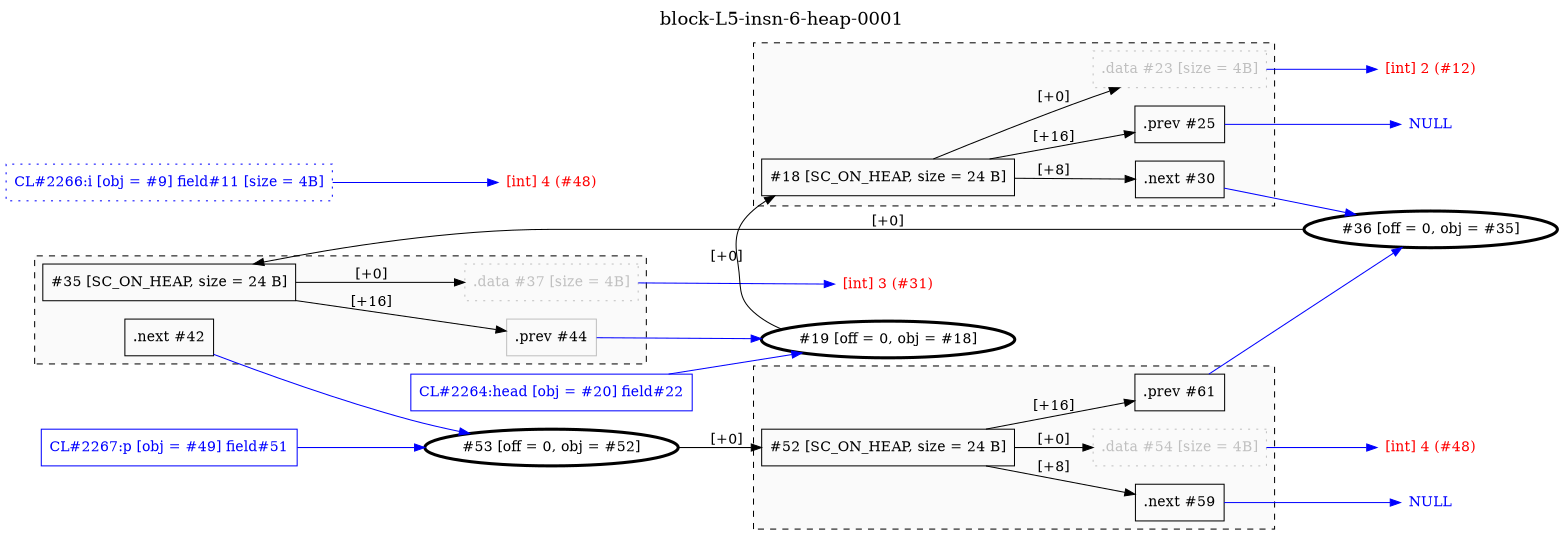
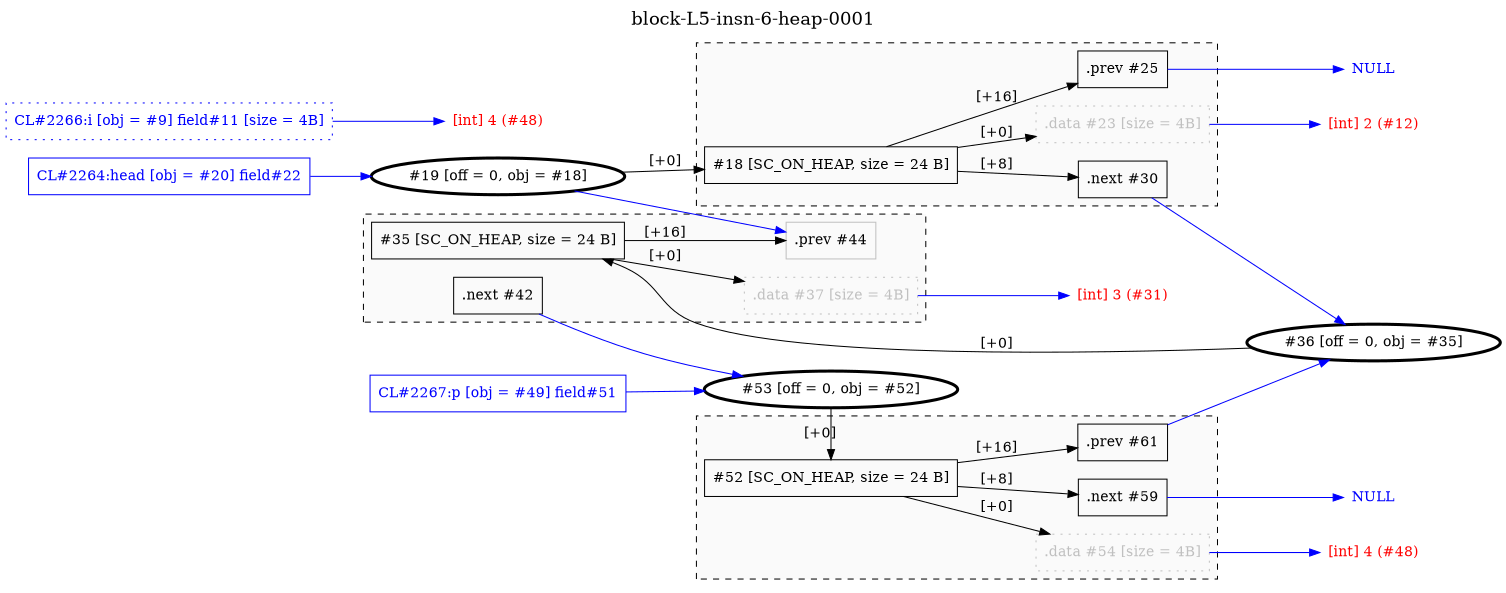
edge ".prev #44" -> "#19 [off = 0, obj = #18]": reversed
